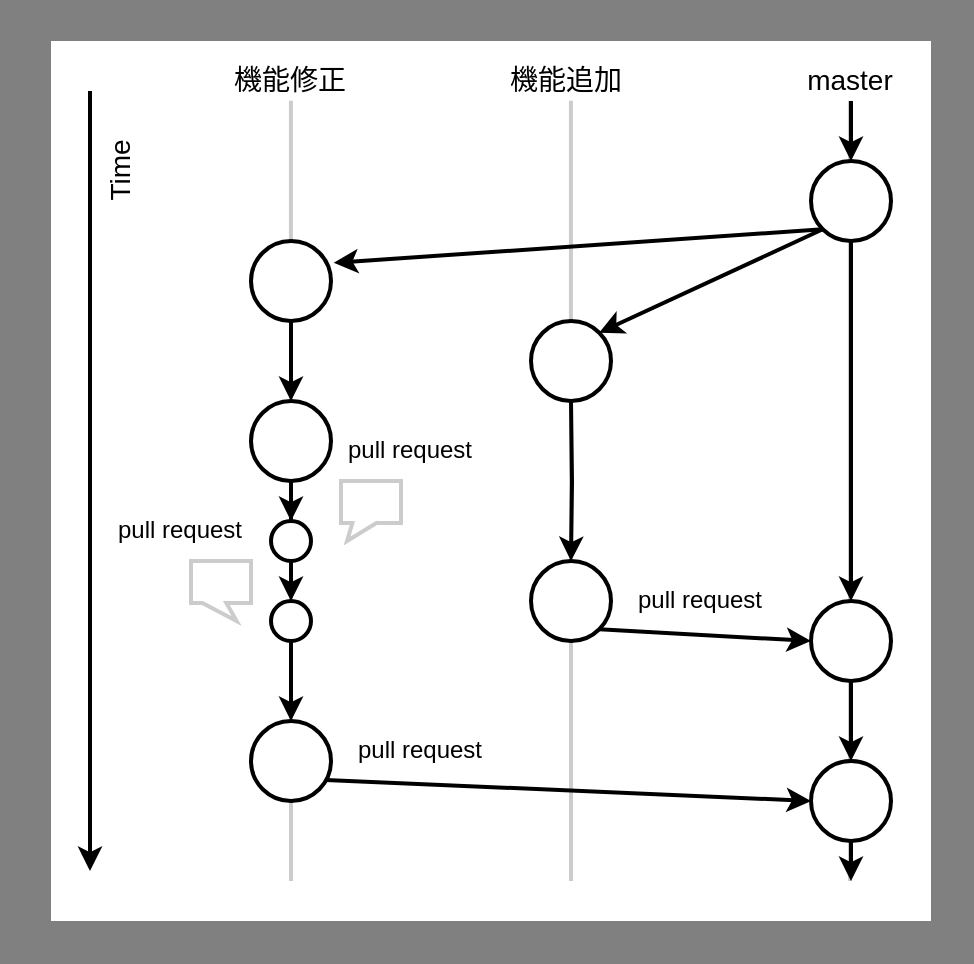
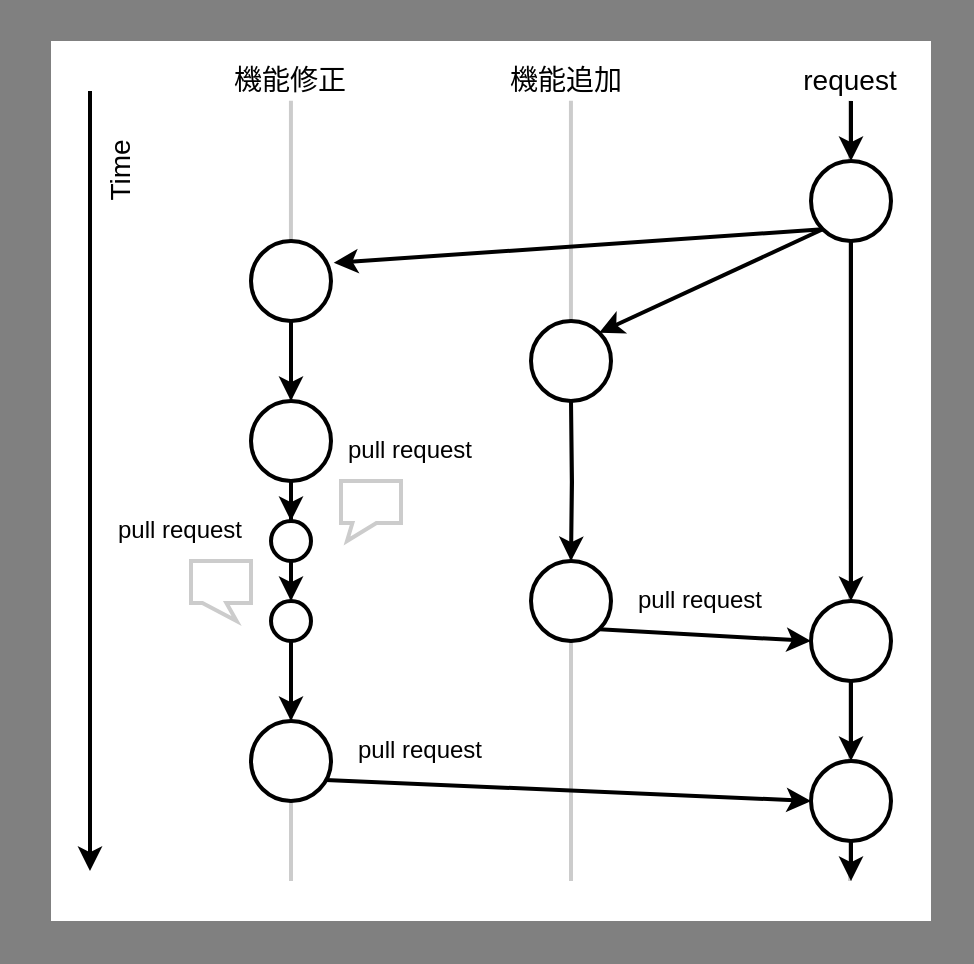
node "master": label "master" -> "request"
